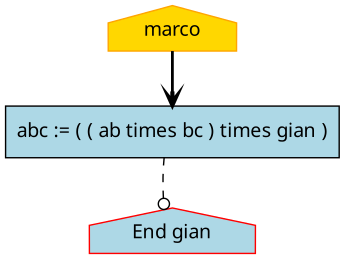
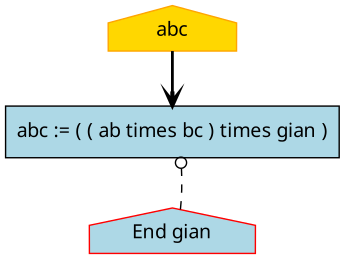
node "marco": label "marco" -> "abc"
edge "abc := ( ( ab times bc ) times gian )" -> "End gian": reversed
